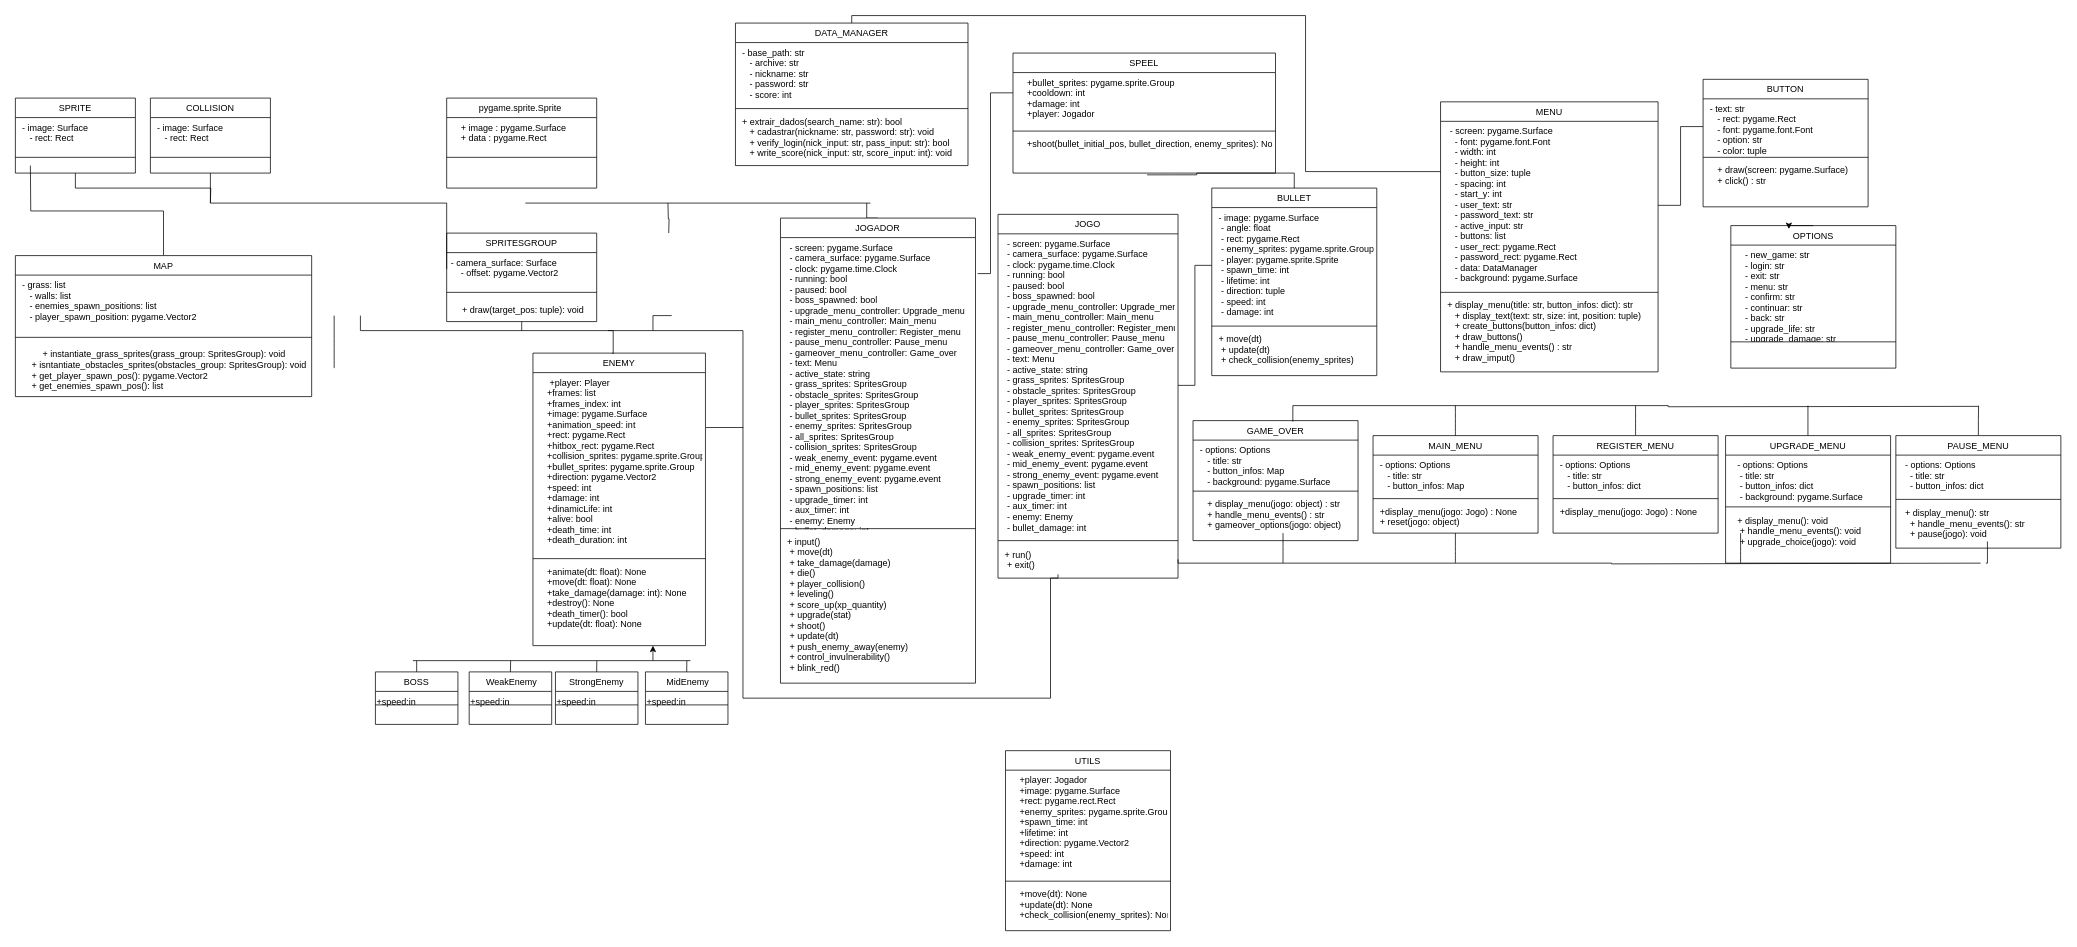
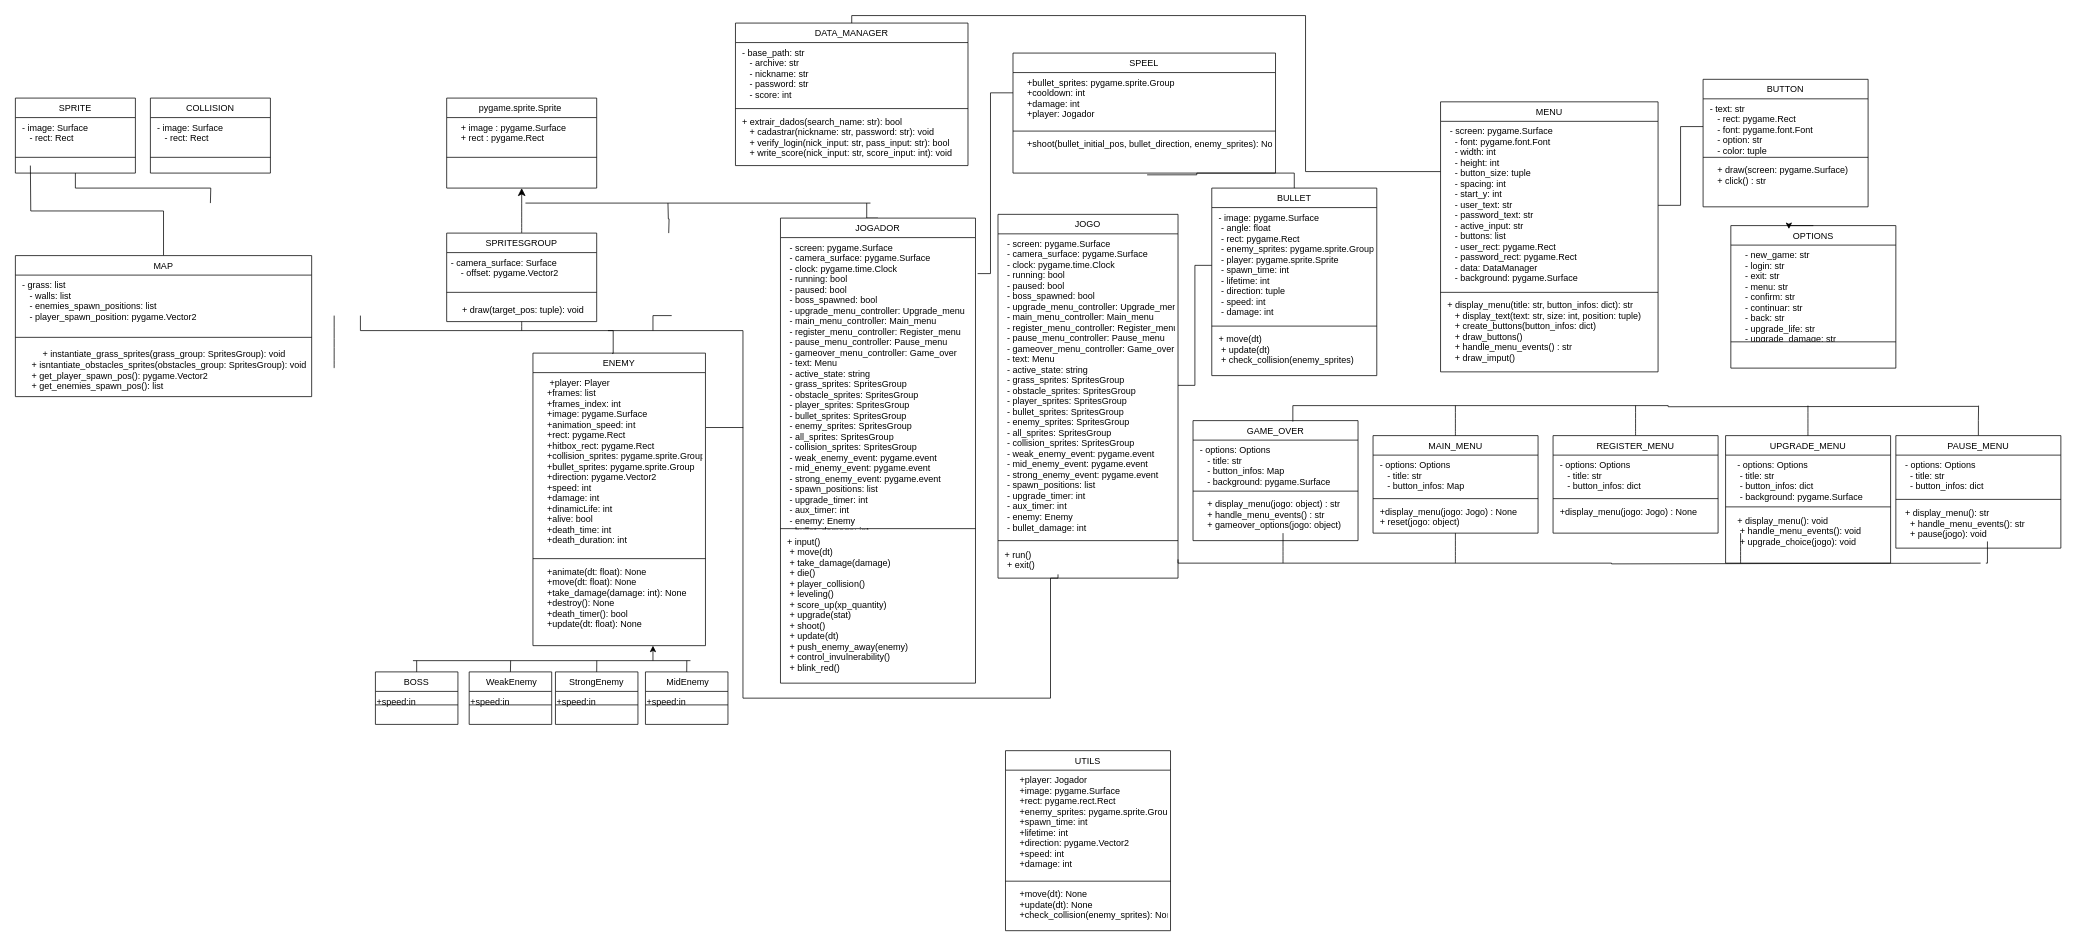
node "+ image : pygame.Surface + data : pygame.Rect": label "+ image : pygame.Surface + data : pygame.Rect" -> "+ image : pygame.Surface + rect : pygame.Rect"
edge "COLLISION" -- "- camera_surface: Surface - offset: pygame.Vector2": removed
edge "SPRITESGROUP" -> "pygame.sprite.Sprite": added
